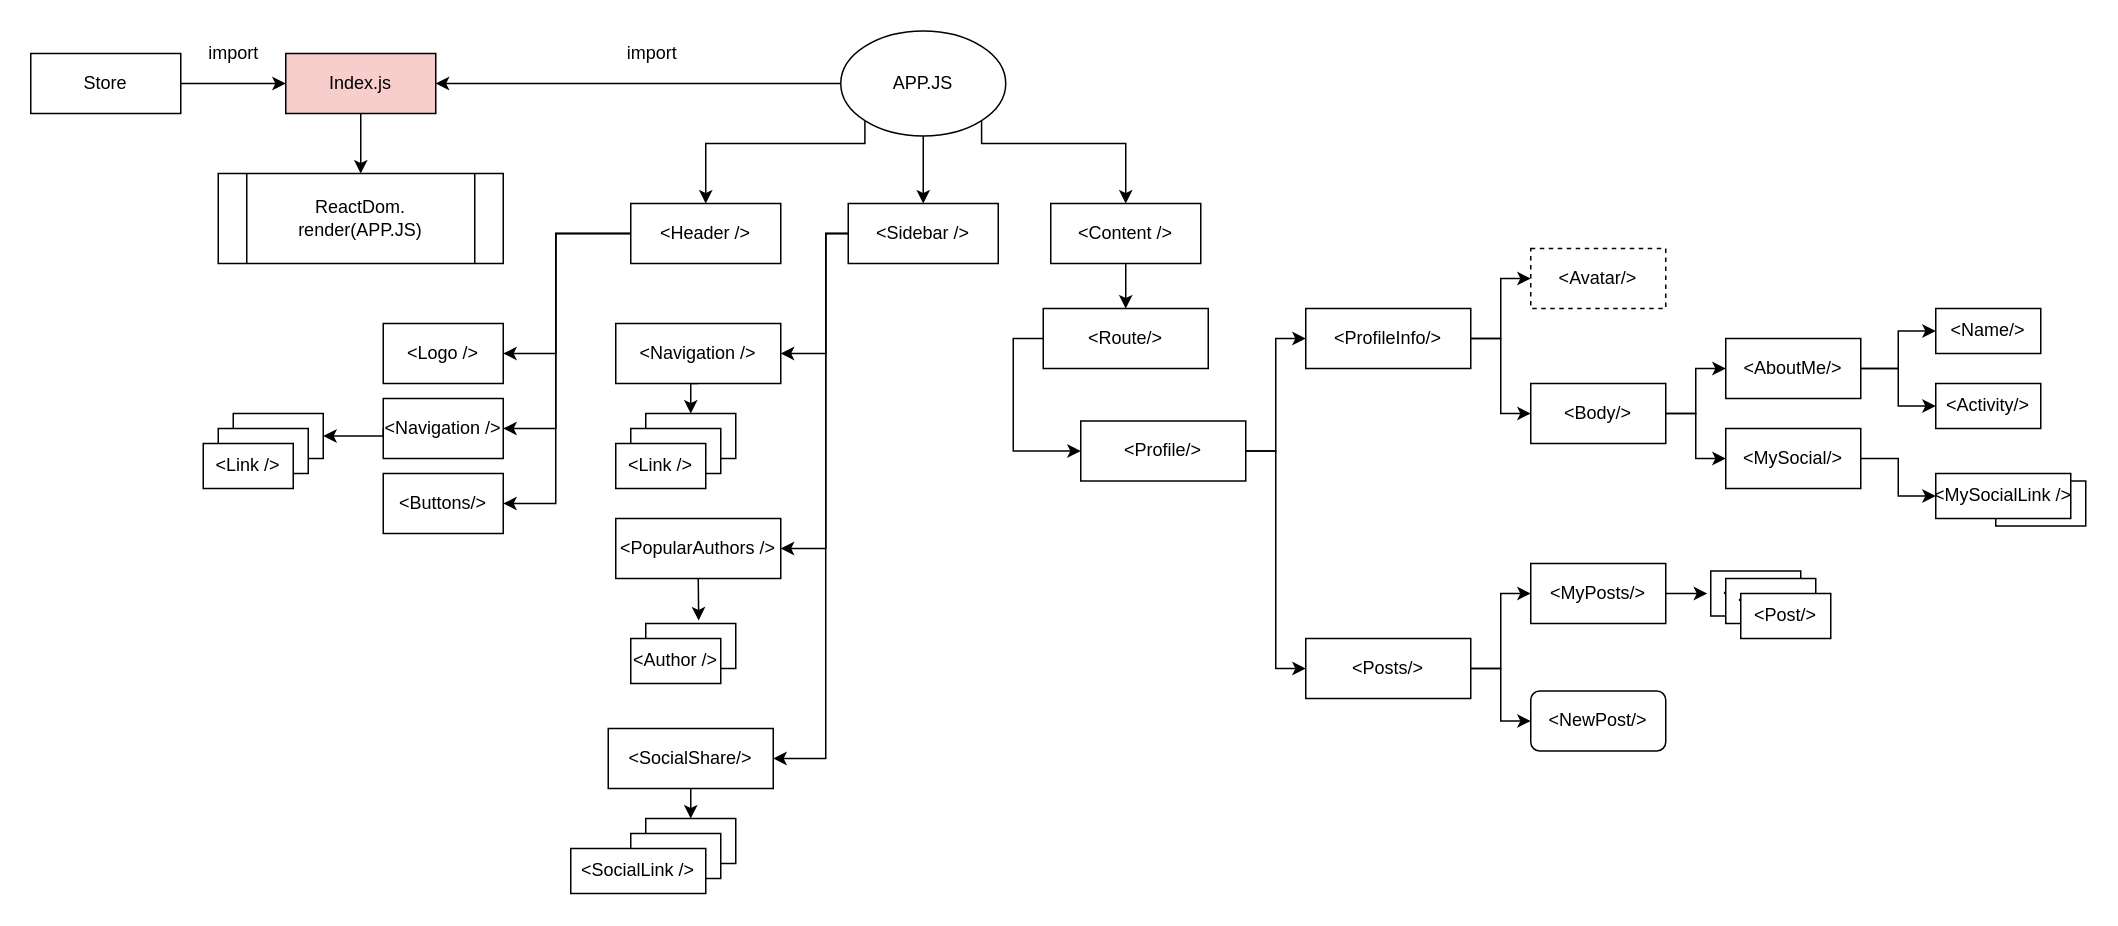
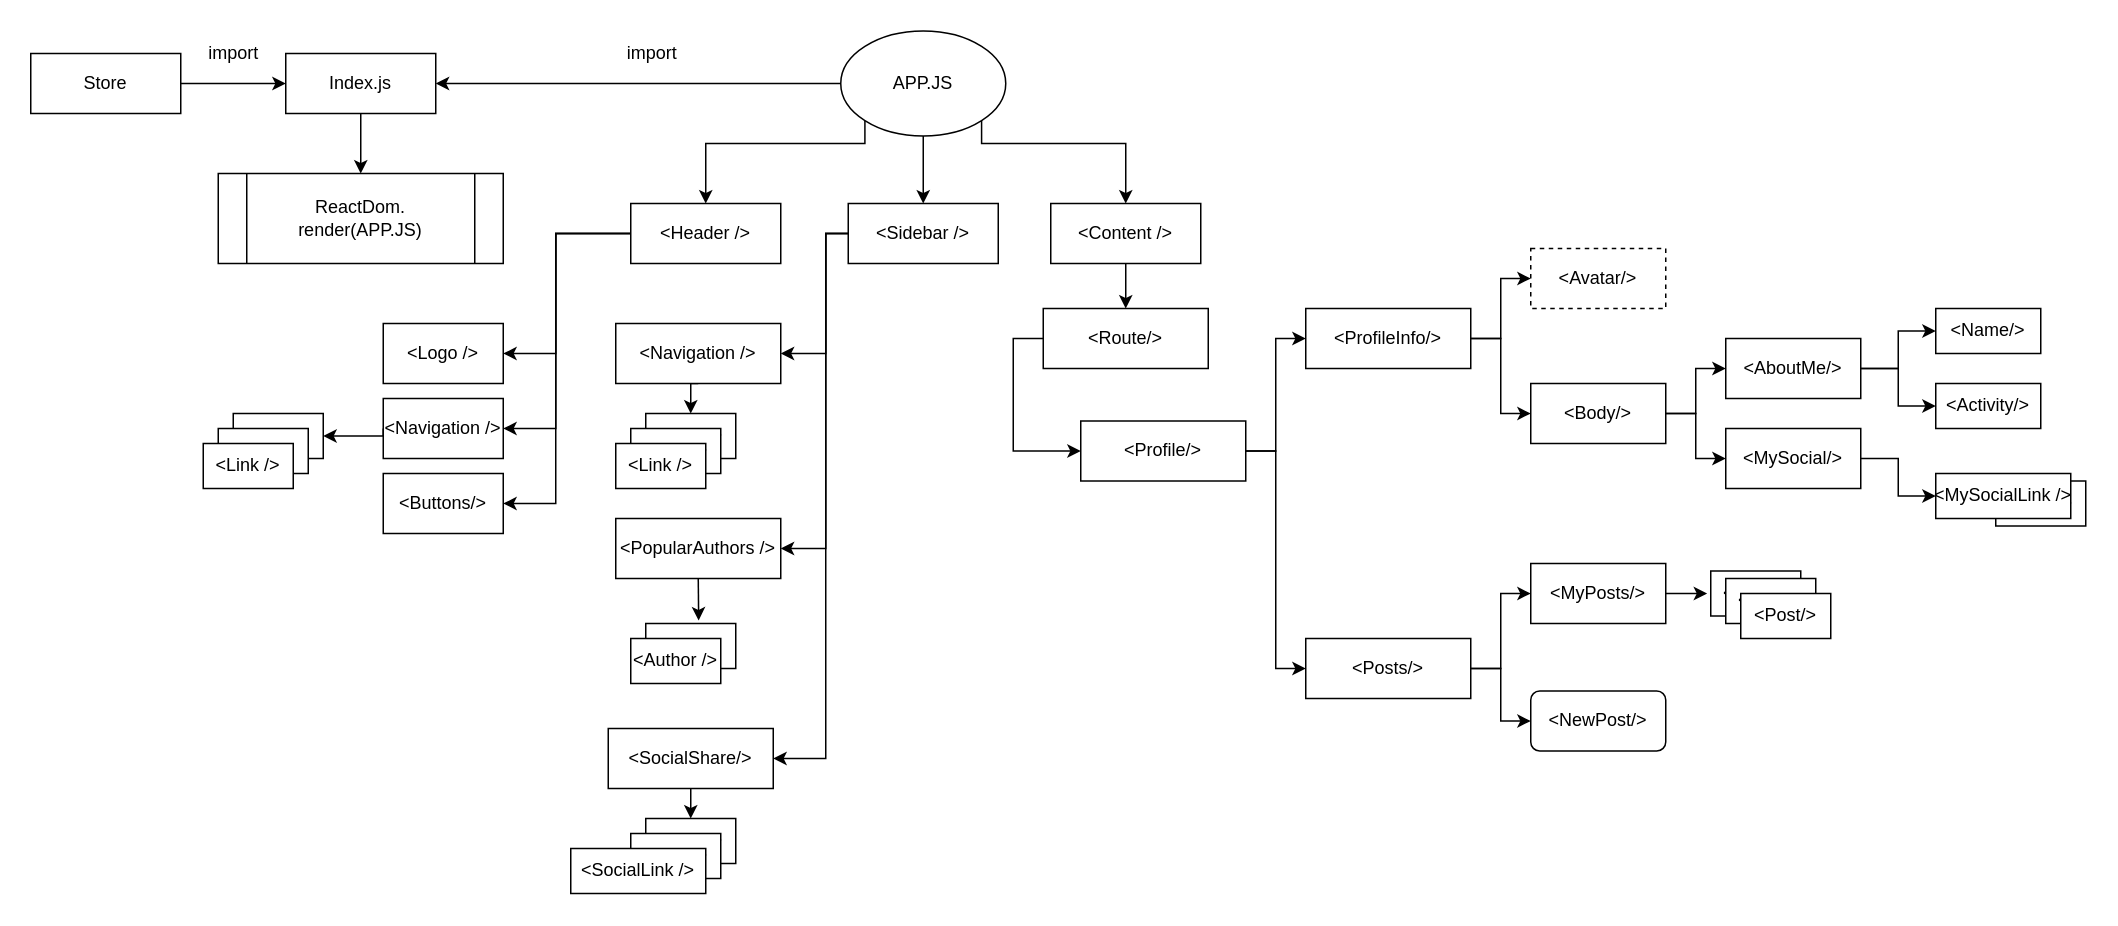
node "Index.js": fillcolor #f8cecc -> #ffffff
